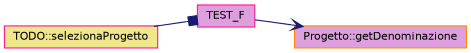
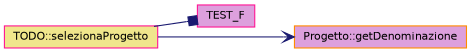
edge "TEST_F" -> "Progetto::getDenominazione": now "TODO::selezionaProgetto" -> "Progetto::getDenominazione"
